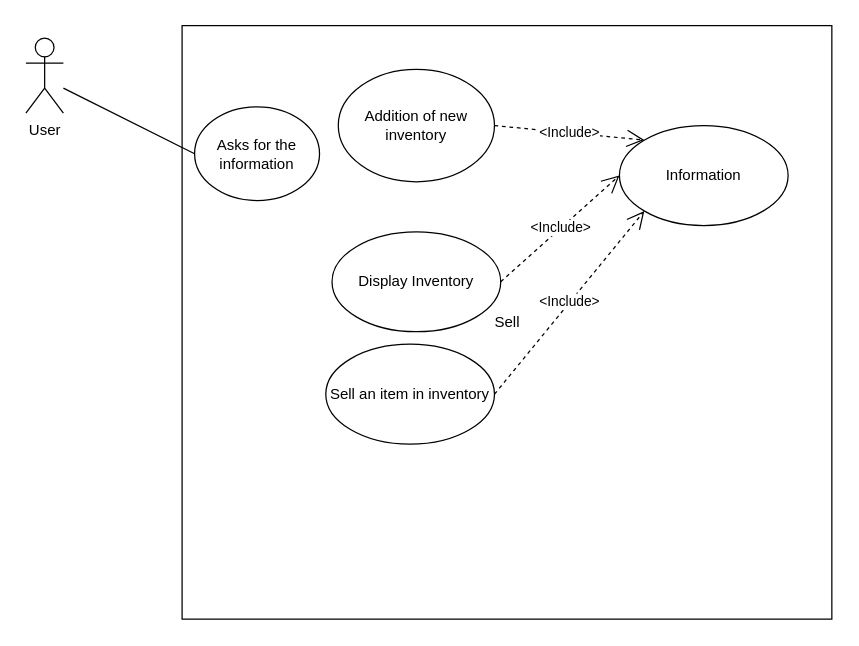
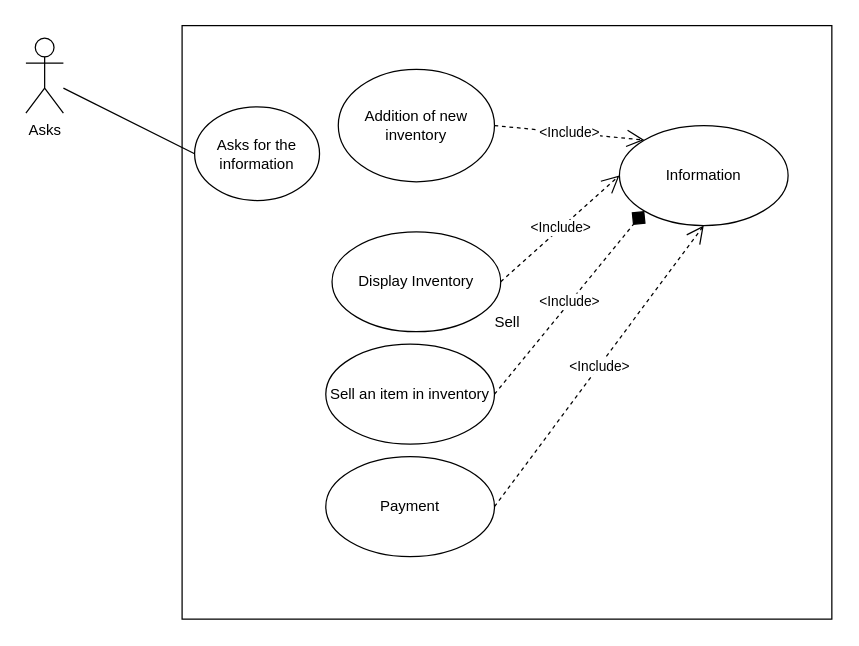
node "User": label "User" -> "Asks"
edge "Sell an item in inventory" -> "Information": arrowhead open -> diamond
edge "Payment" -> "Information": added, label "<Include>"
node "Payment": added
